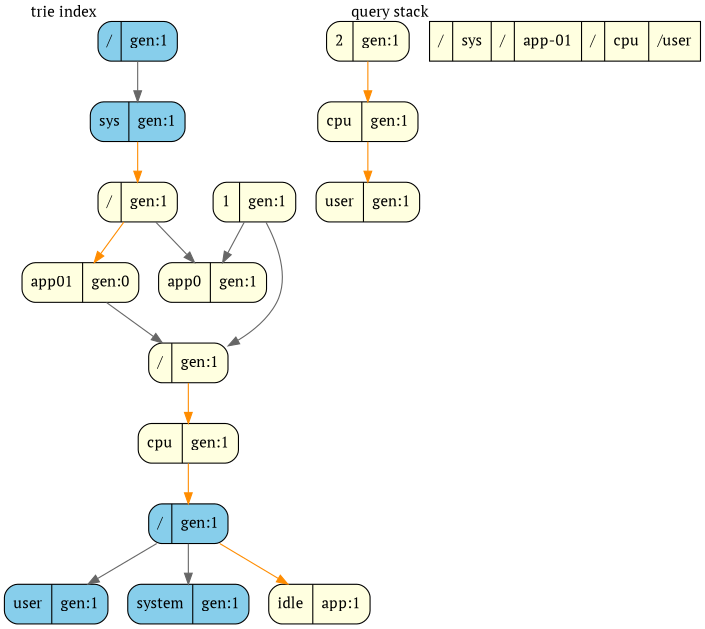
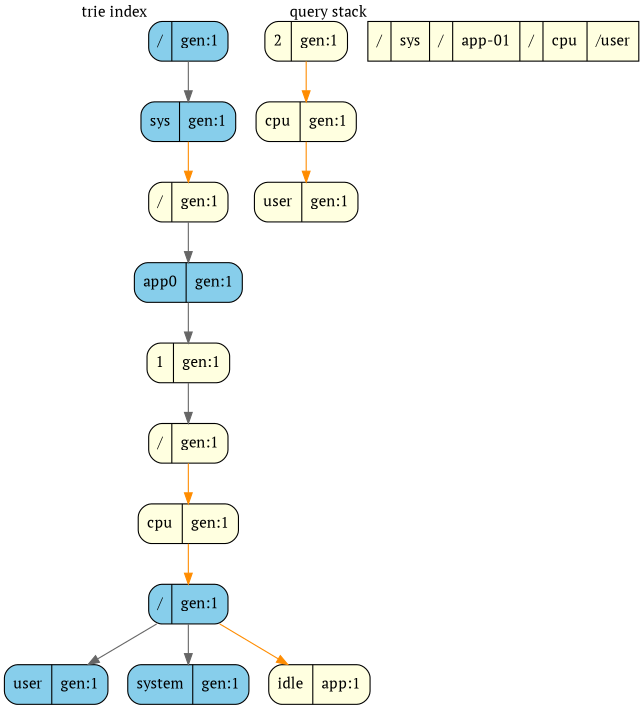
edge "1" -> "app0": reversed
node "app01": removed
node "app0": fillcolor lightyellow -> skyblue
